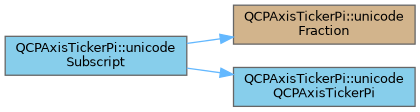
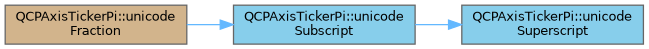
edge "QCPAxisTickerPi::unicode Subscript" -> "QCPAxisTickerPi::unicode Fraction": reversed
node "QCPAxisTickerPi::unicode QCPAxisTickerPi": label "QCPAxisTickerPi::unicode QCPAxisTickerPi" -> "QCPAxisTickerPi::unicode Superscript"
